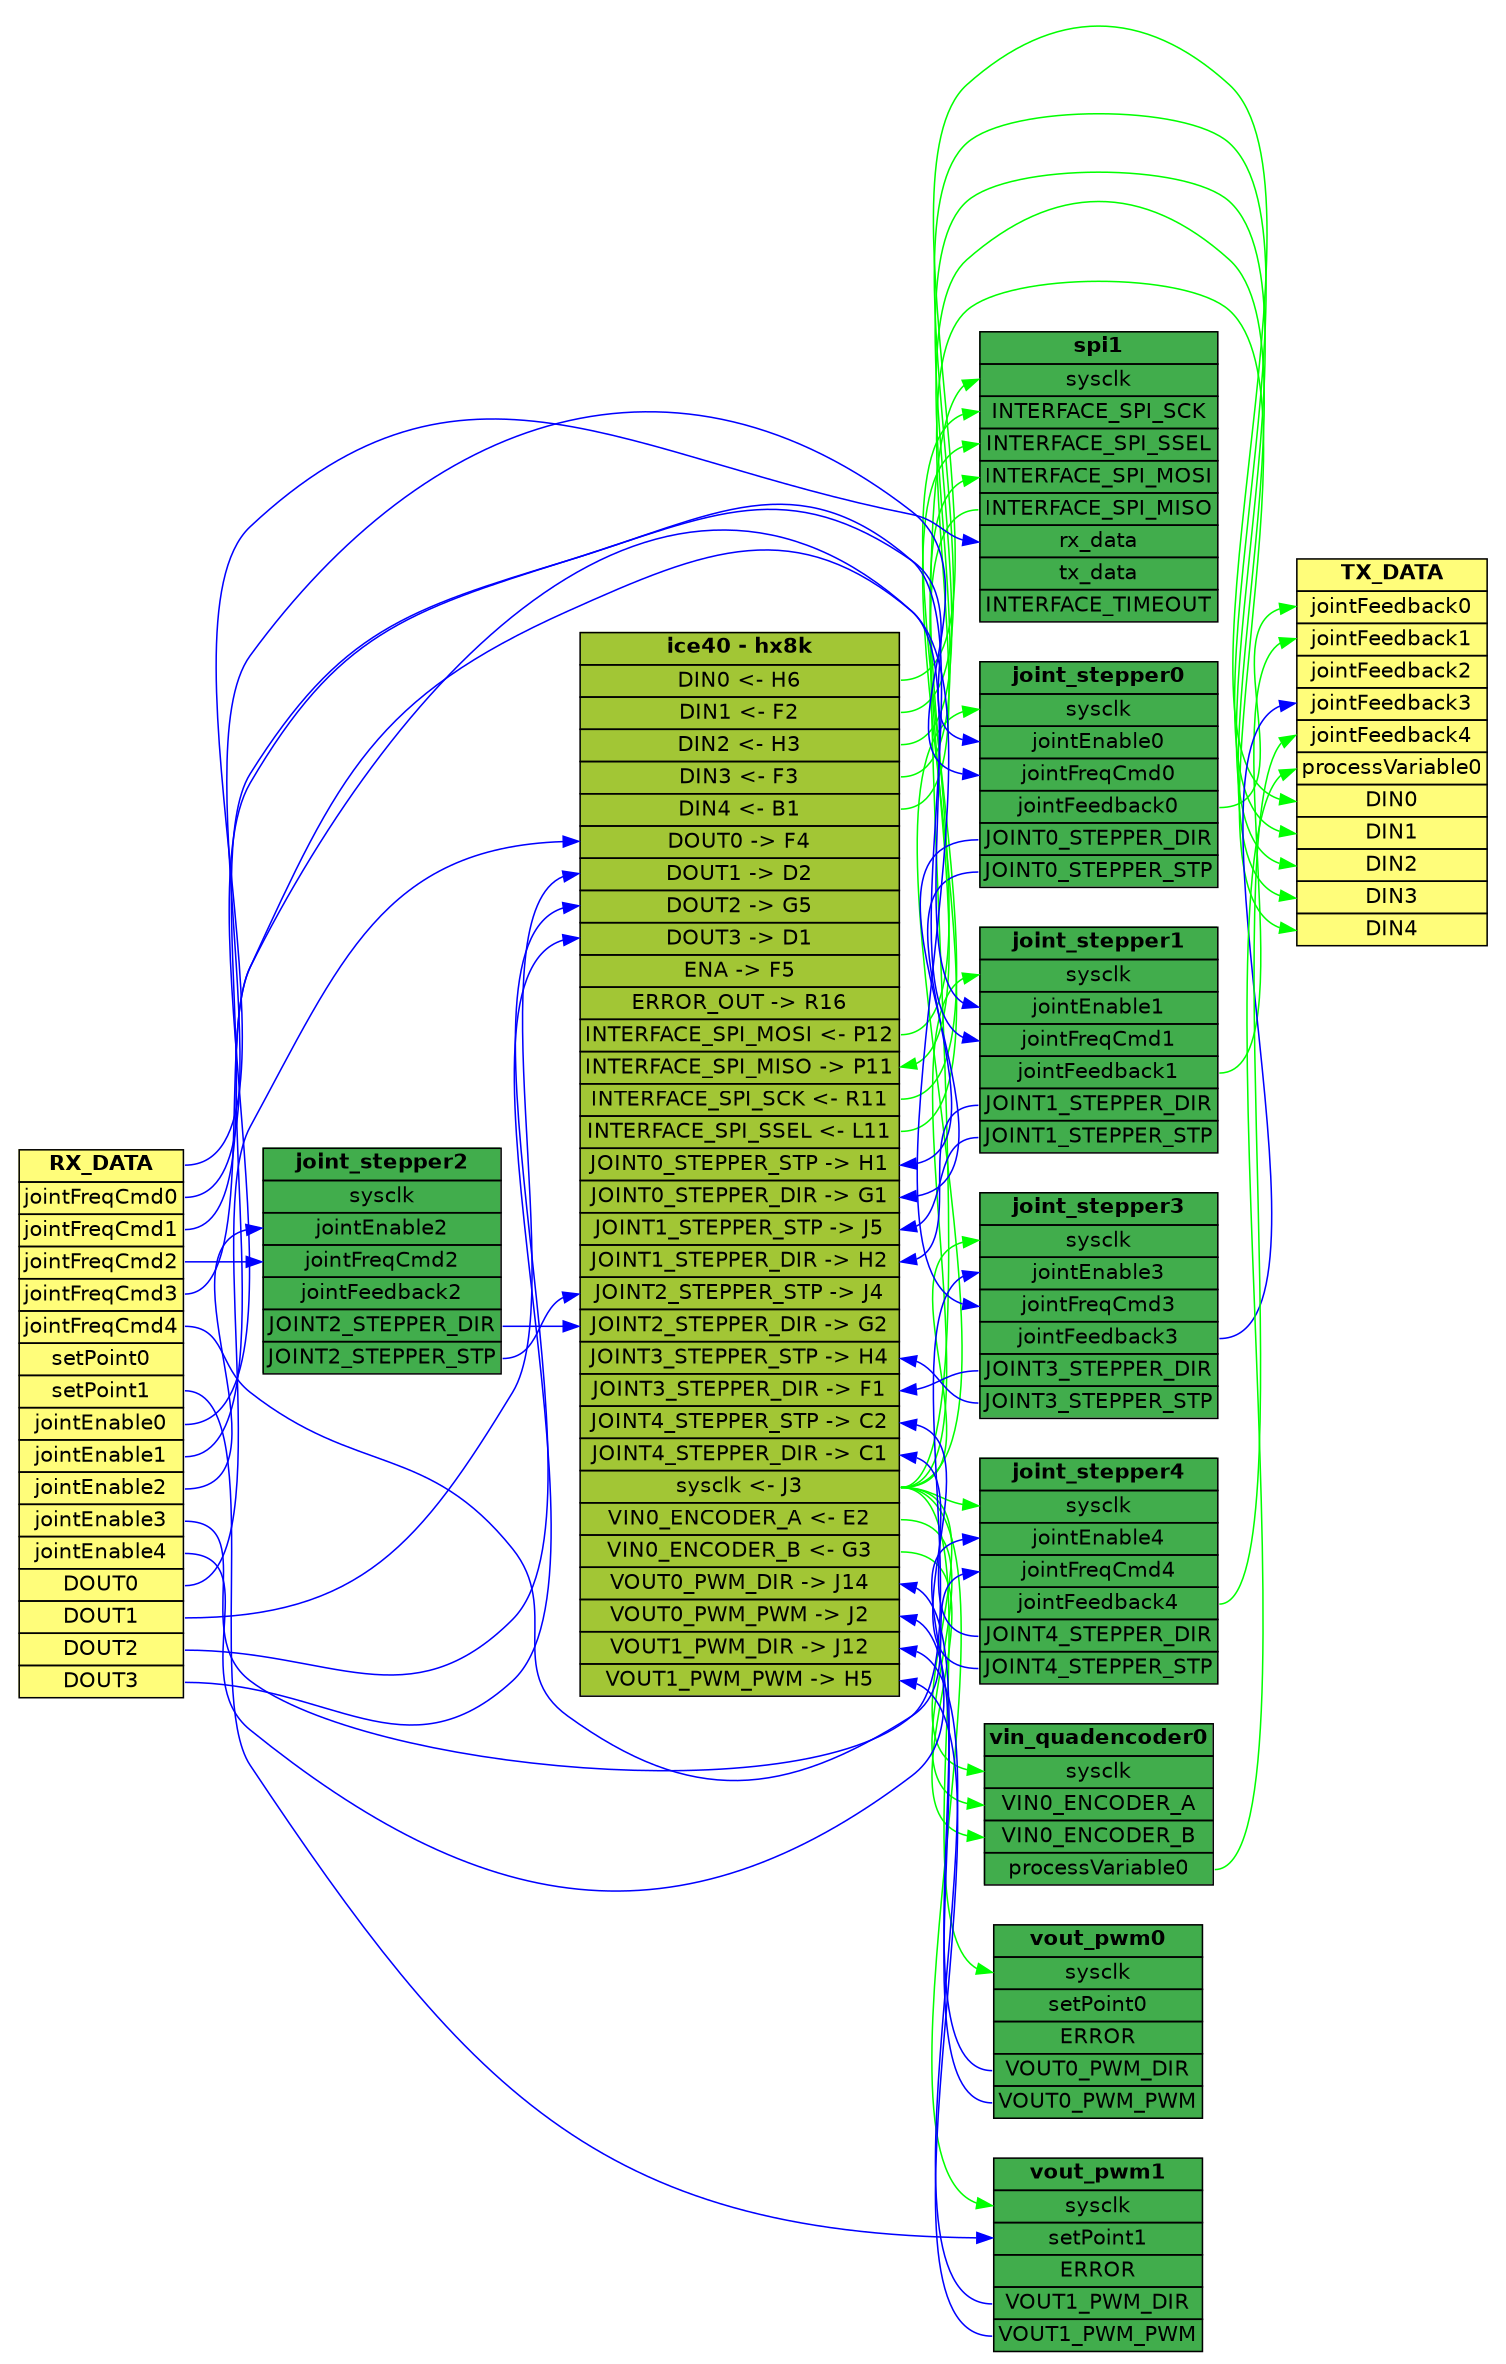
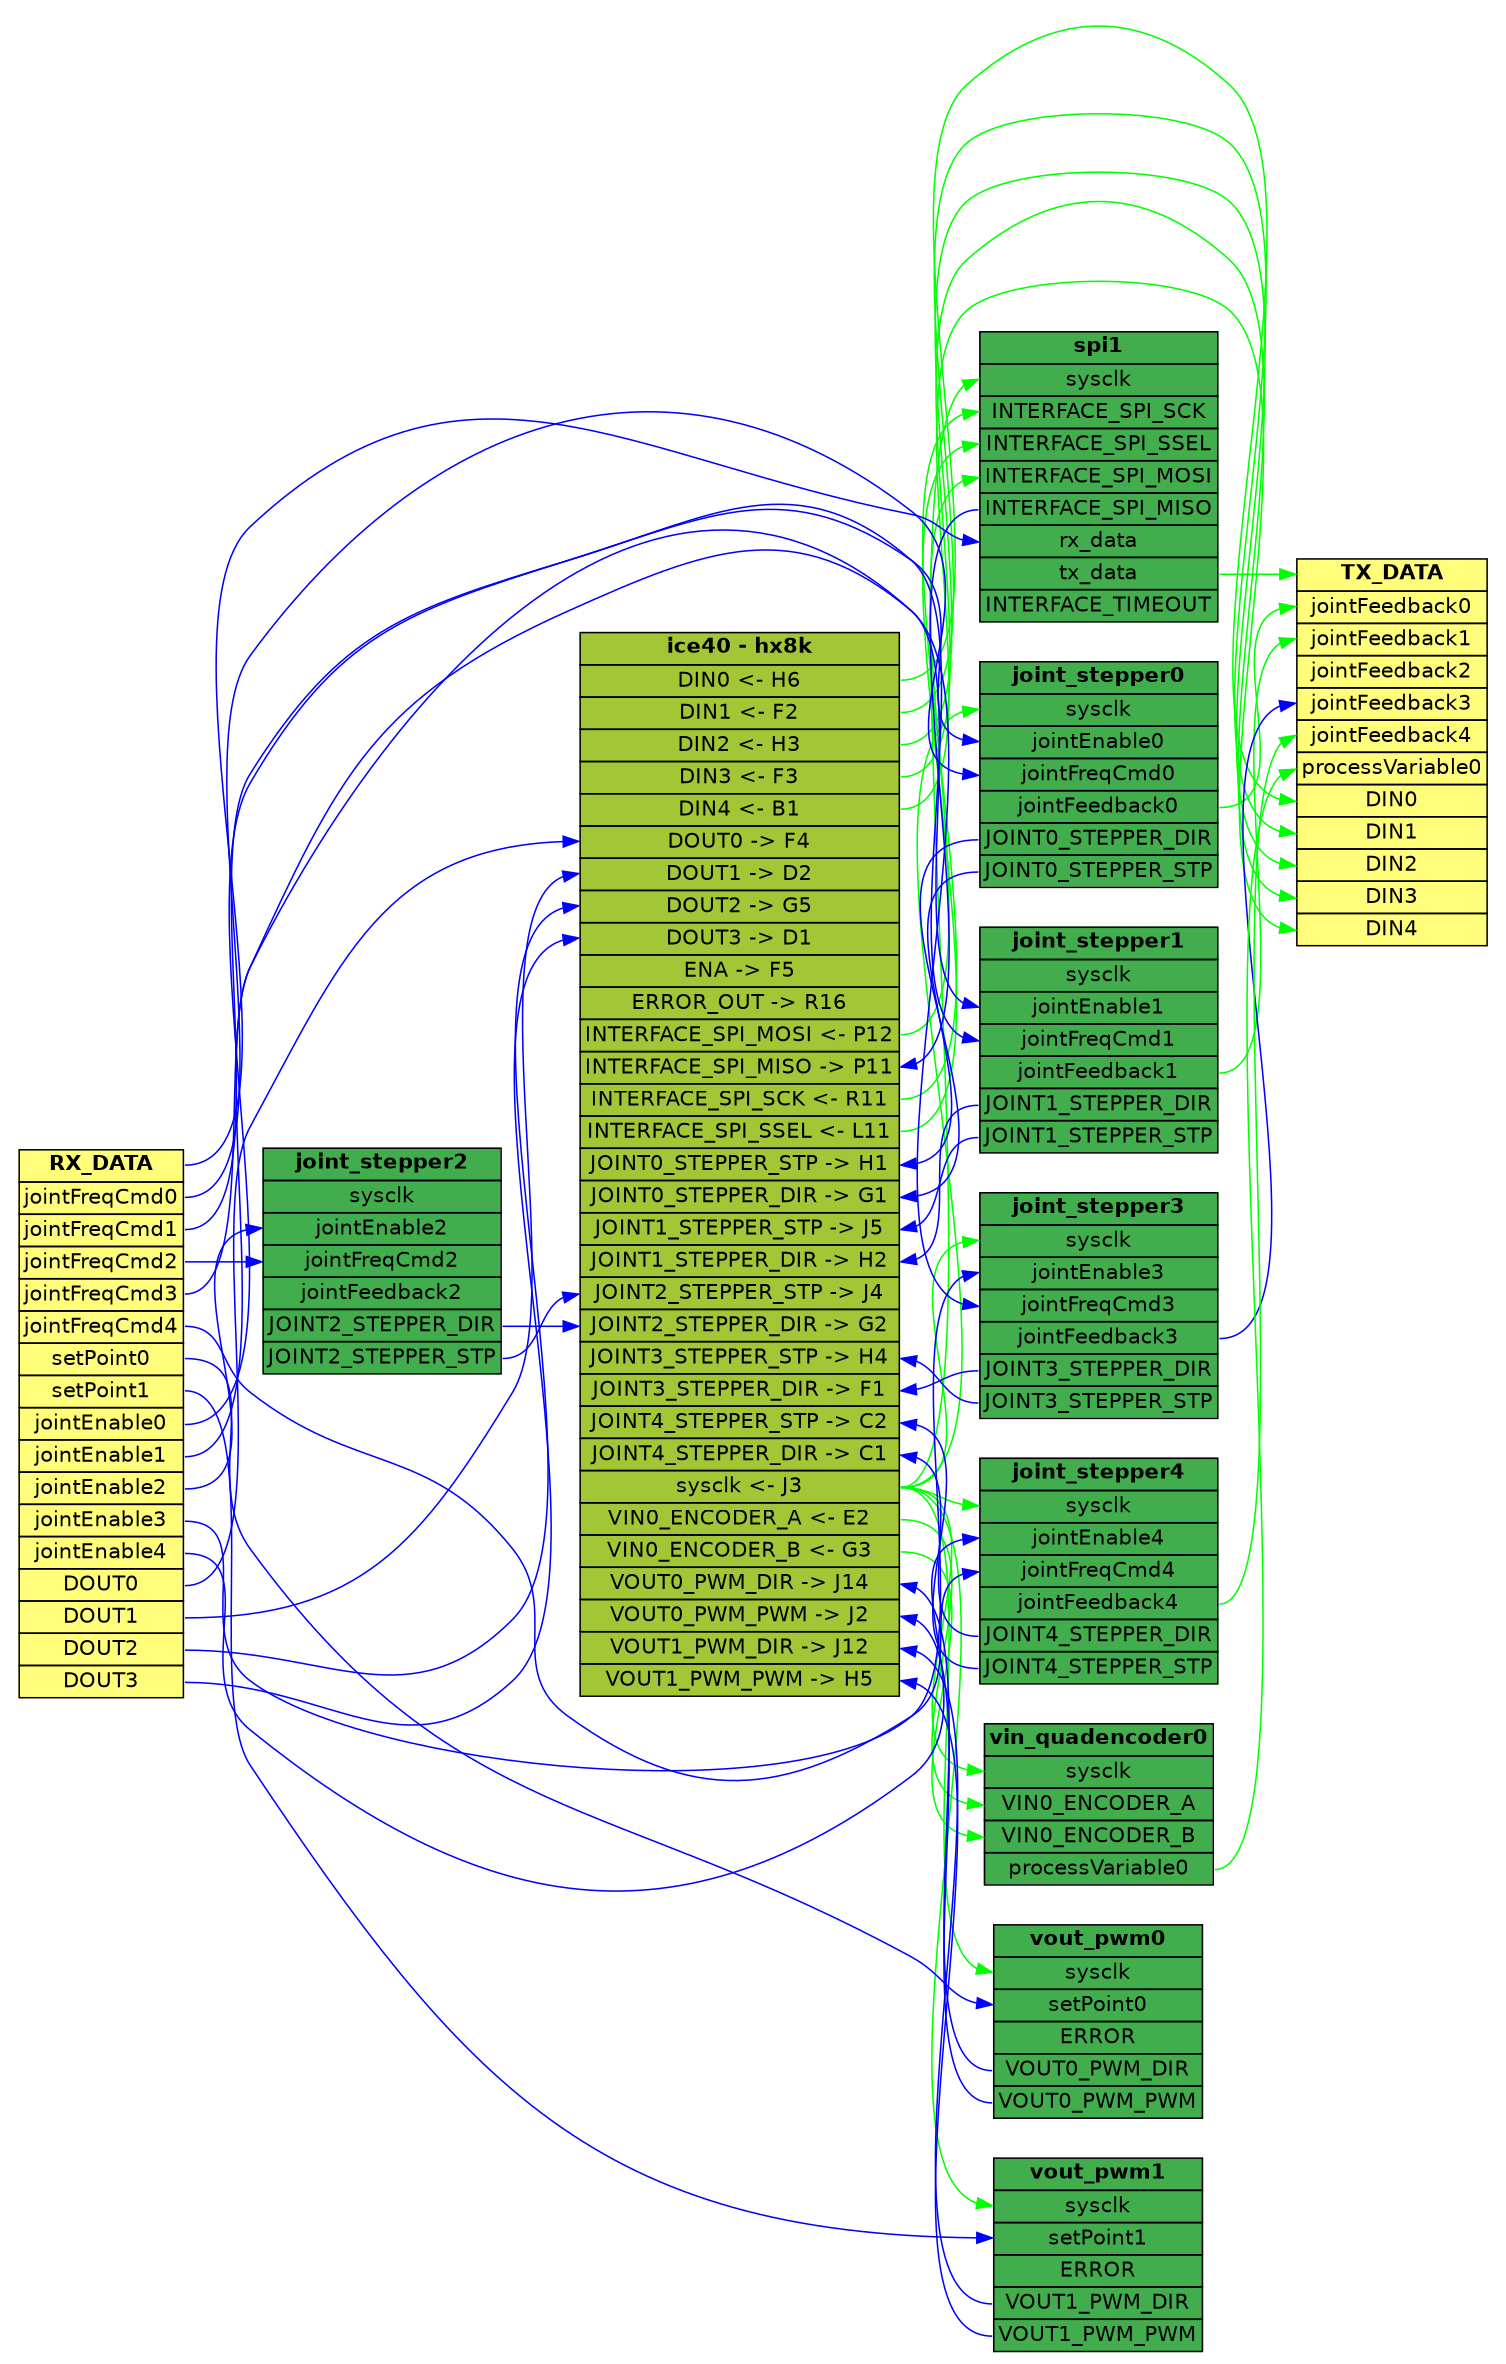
edge "spi1" -> "TX_DATA": added
edge "spi1" -> "ice40 - hx8k": color green -> blue
edge "ice40 - hx8k" -> "joint_stepper1": removed
edge "RX_DATA" -> "vout_pwm0": added
